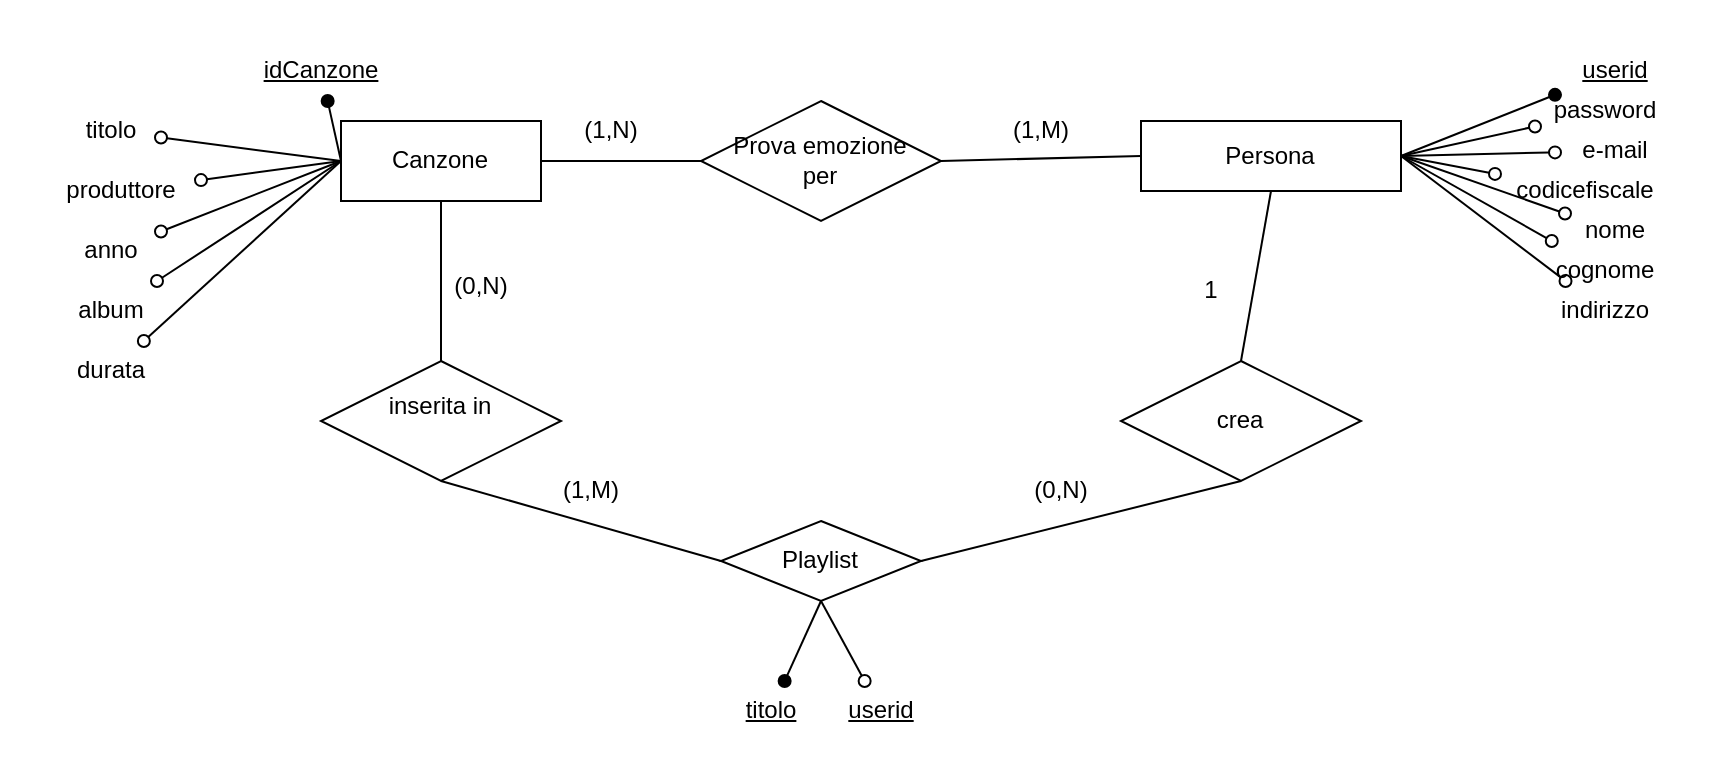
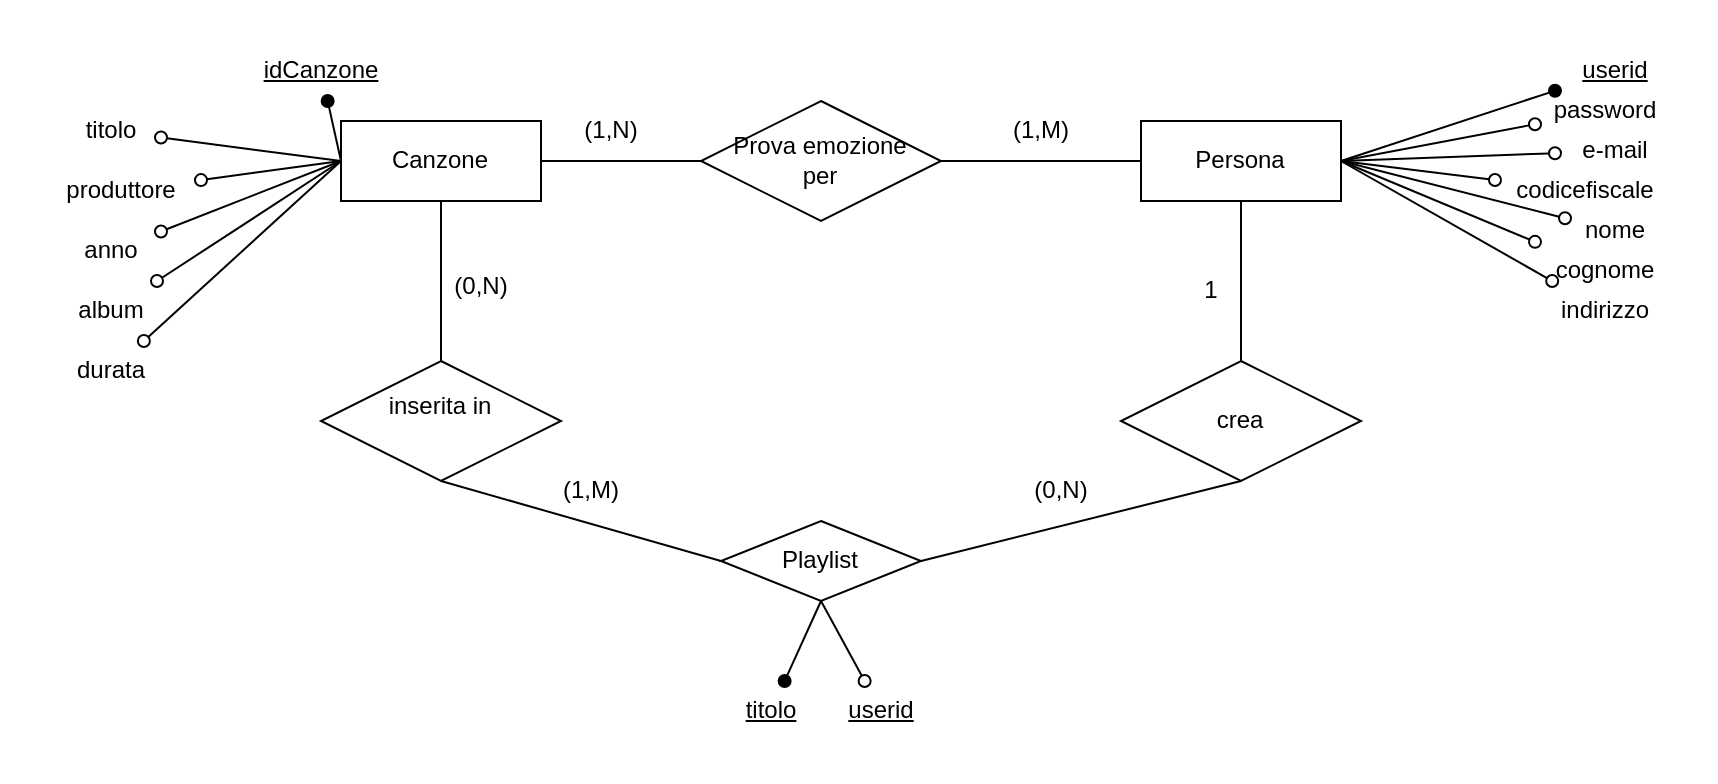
node "Persona": size 260x70 -> 200x80
